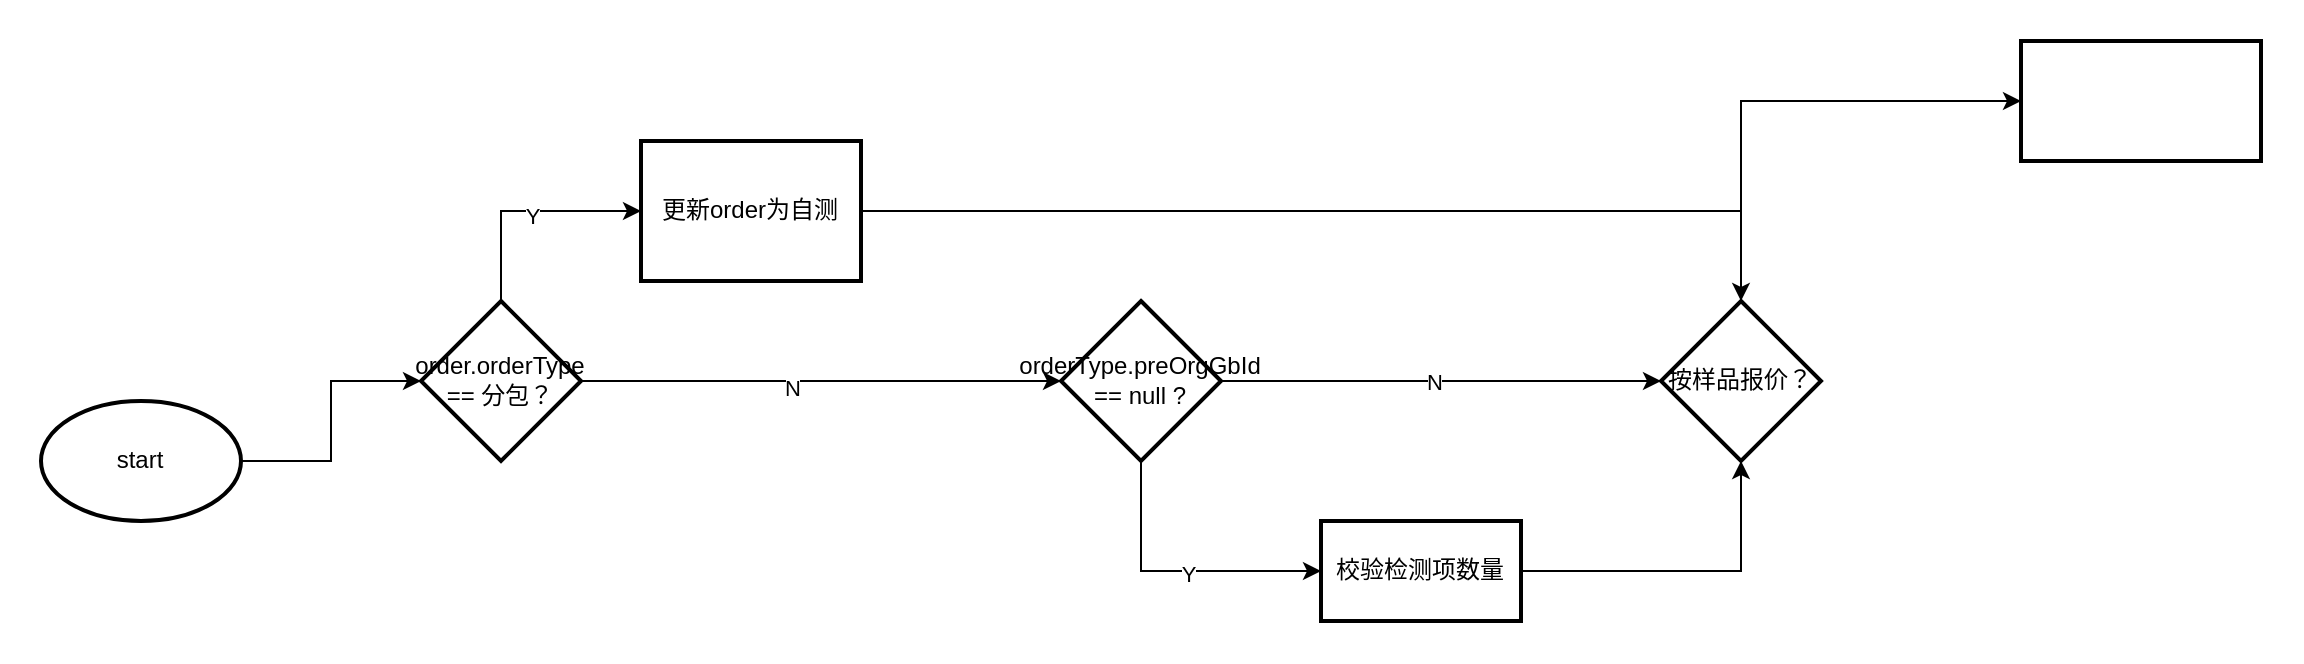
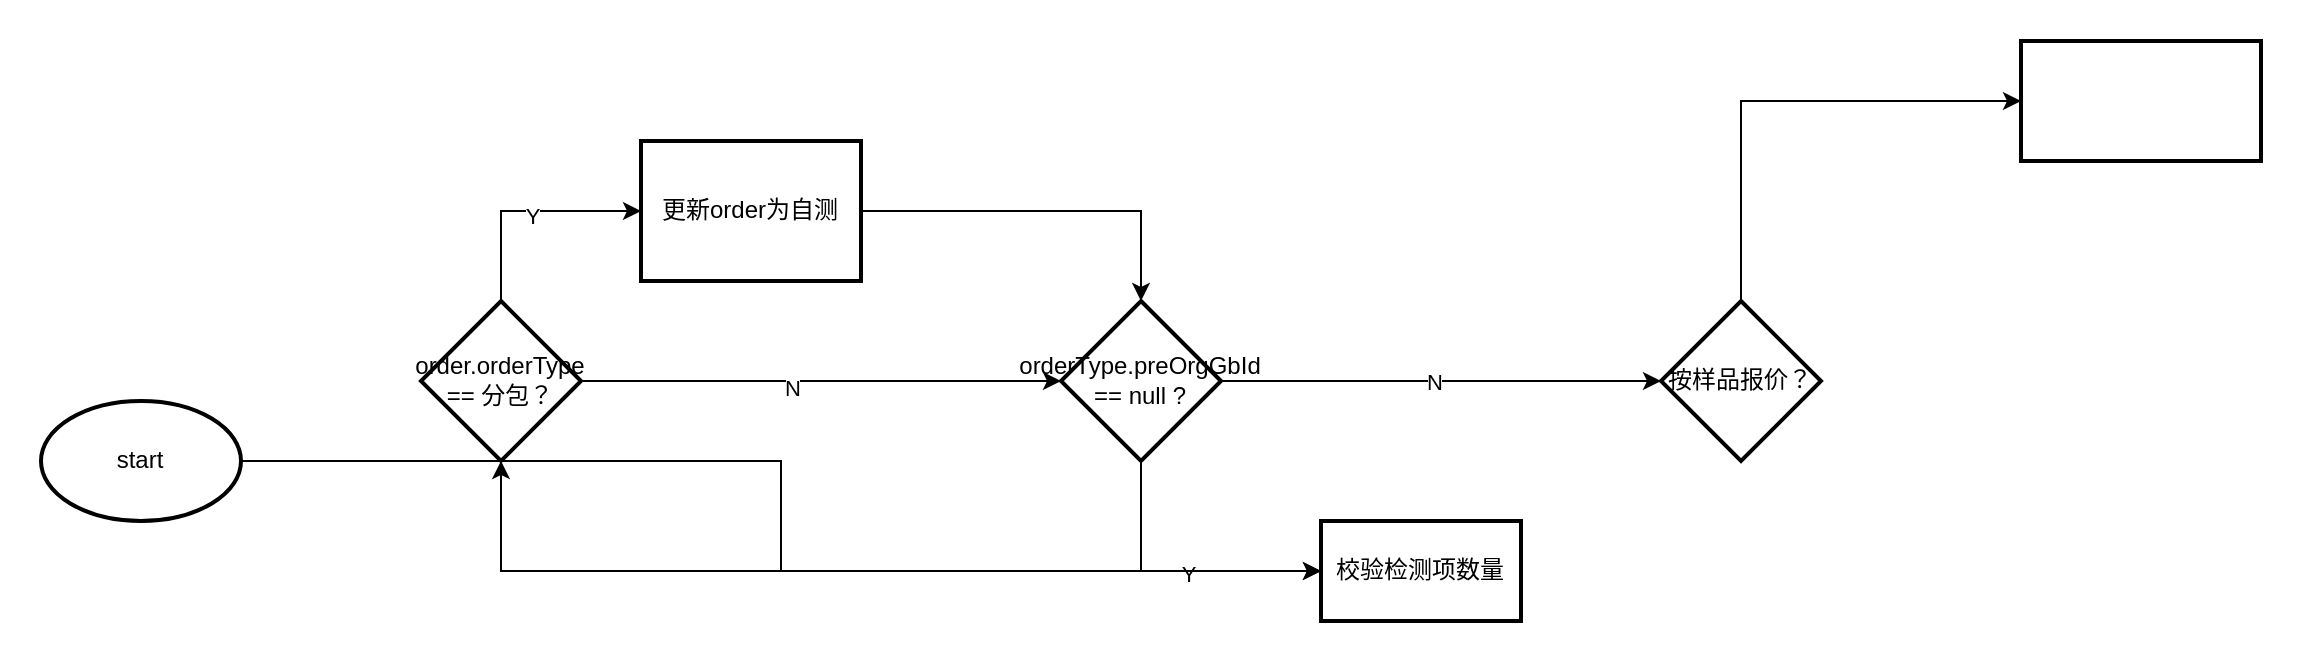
edge "更新order为自测" -> "按样品报价？": now "更新order为自测" -> "orderType.preOrgGbId == null ?"
edge "start" -> "order.orderType == 分包？": now "start" -> "校验检测项数量"
edge "校验检测项数量" -> "按样品报价？": now "校验检测项数量" -> "order.orderType == 分包？"
